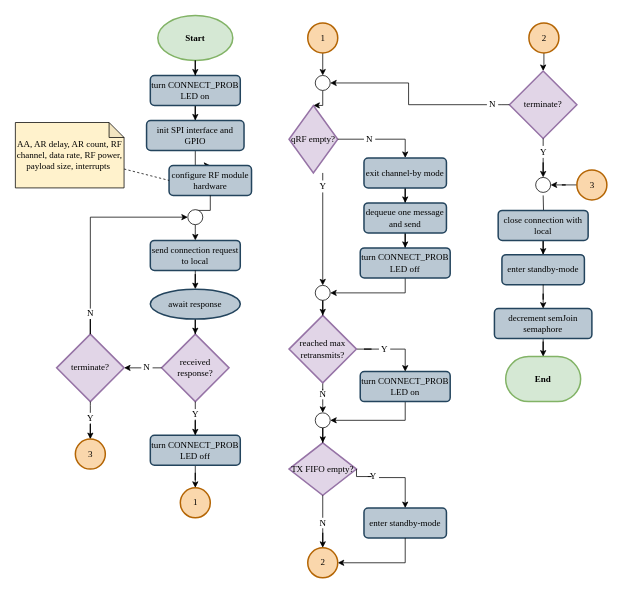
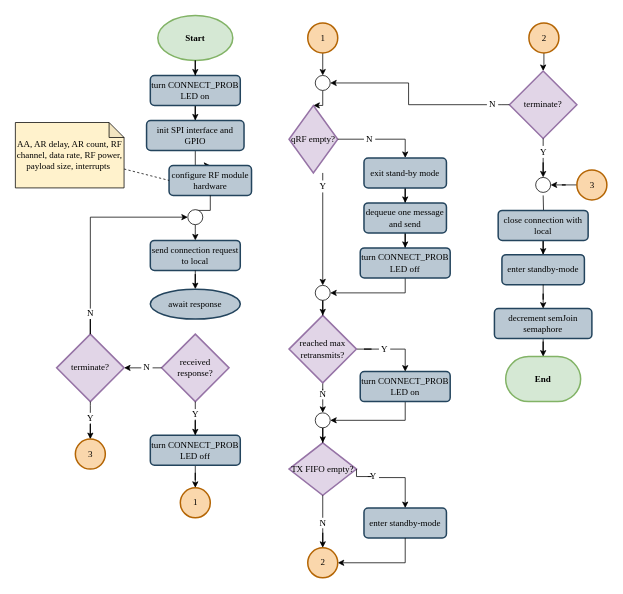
node "exit channel-by mode": label "exit channel-by mode" -> "exit stand-by mode"
edge "await response" -> "received response?": removed
